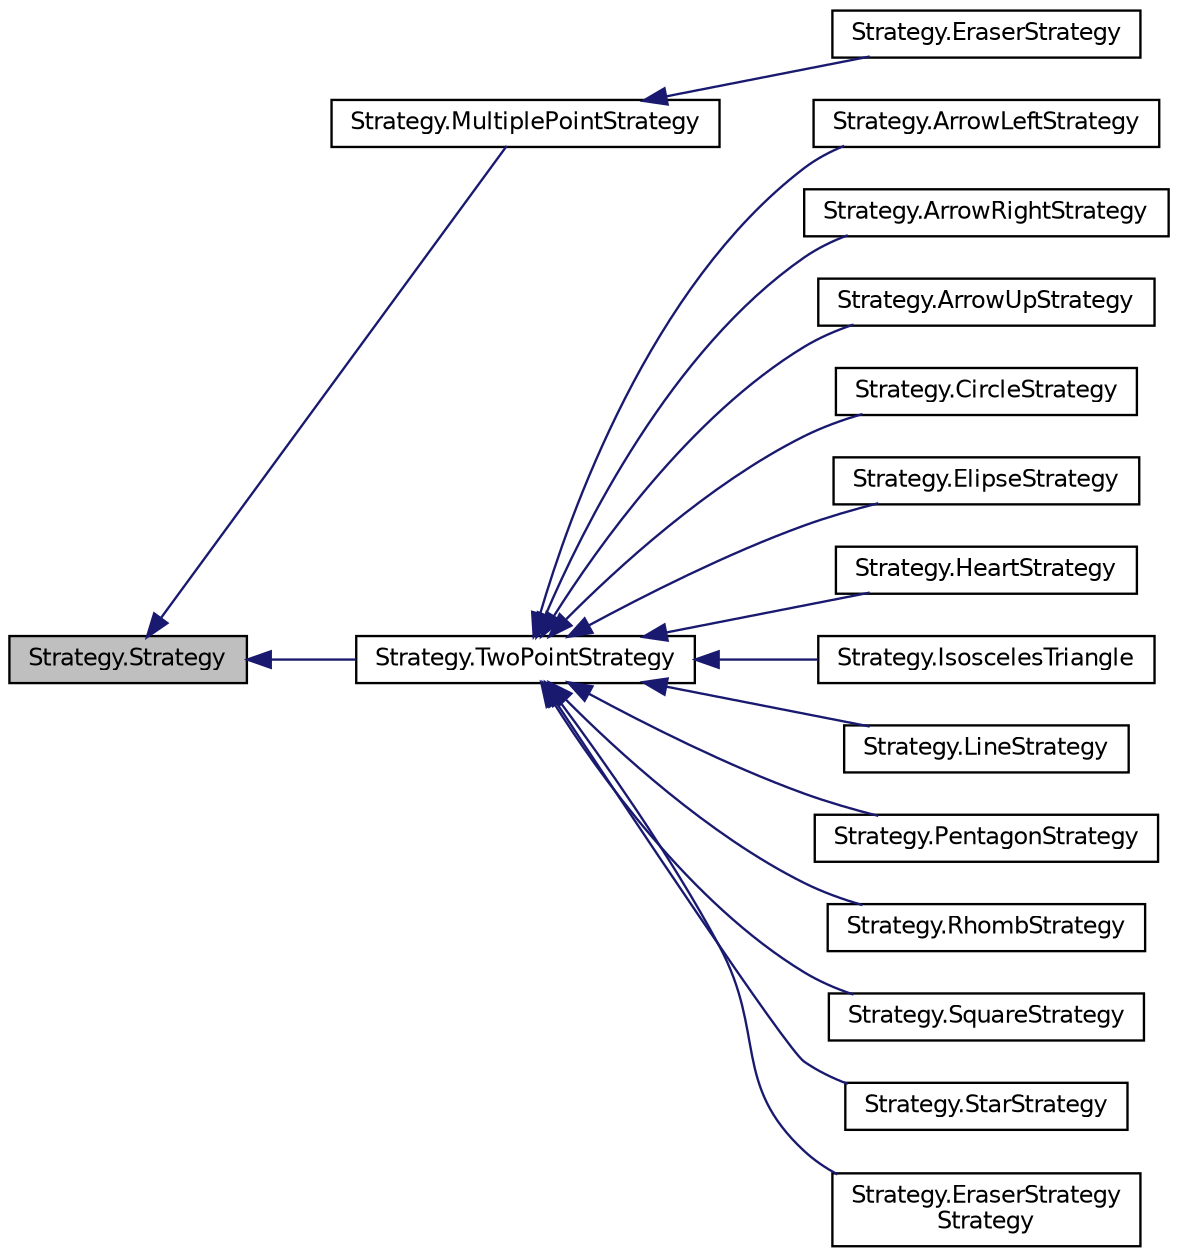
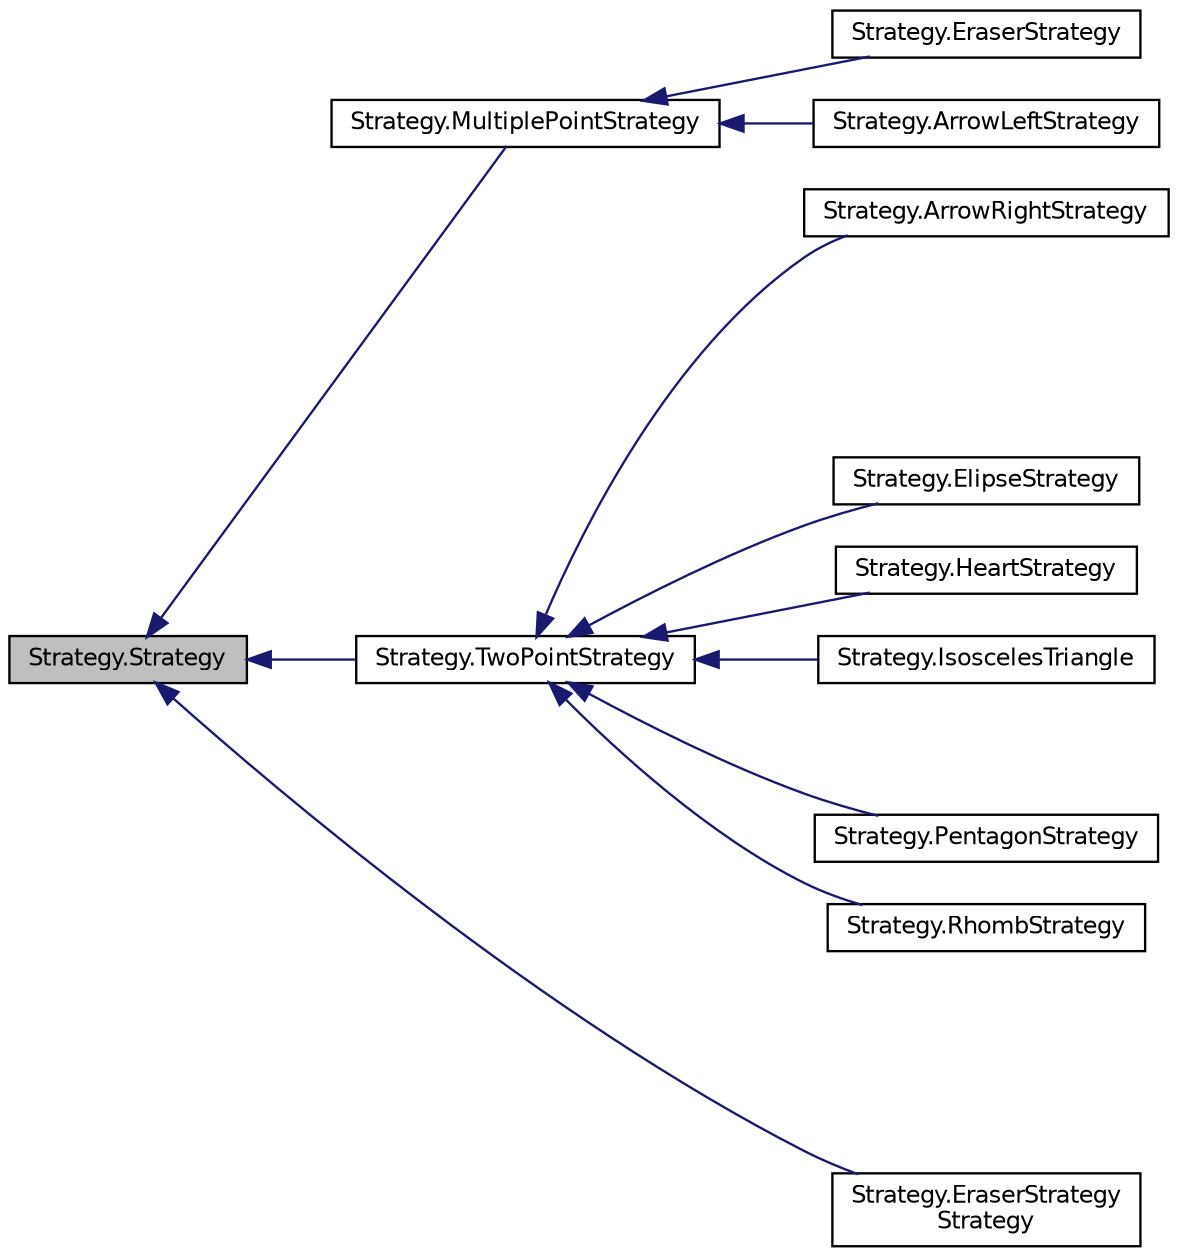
node "Strategy.ArrowUpStrategy": removed
edge "Strategy.ArrowLeftStrategy" -> "Strategy.TwoPointStrategy": now "Strategy.ArrowLeftStrategy" -> "Strategy.MultiplePointStrategy"
node "Strategy.CircleStrategy": removed
node "Strategy.LineStrategy": removed
edge "Strategy.EraserStrategy Strategy" -> "Strategy.TwoPointStrategy": now "Strategy.EraserStrategy Strategy" -> "Strategy.Strategy"
node "Strategy.SquareStrategy": removed
node "Strategy.StarStrategy": removed
